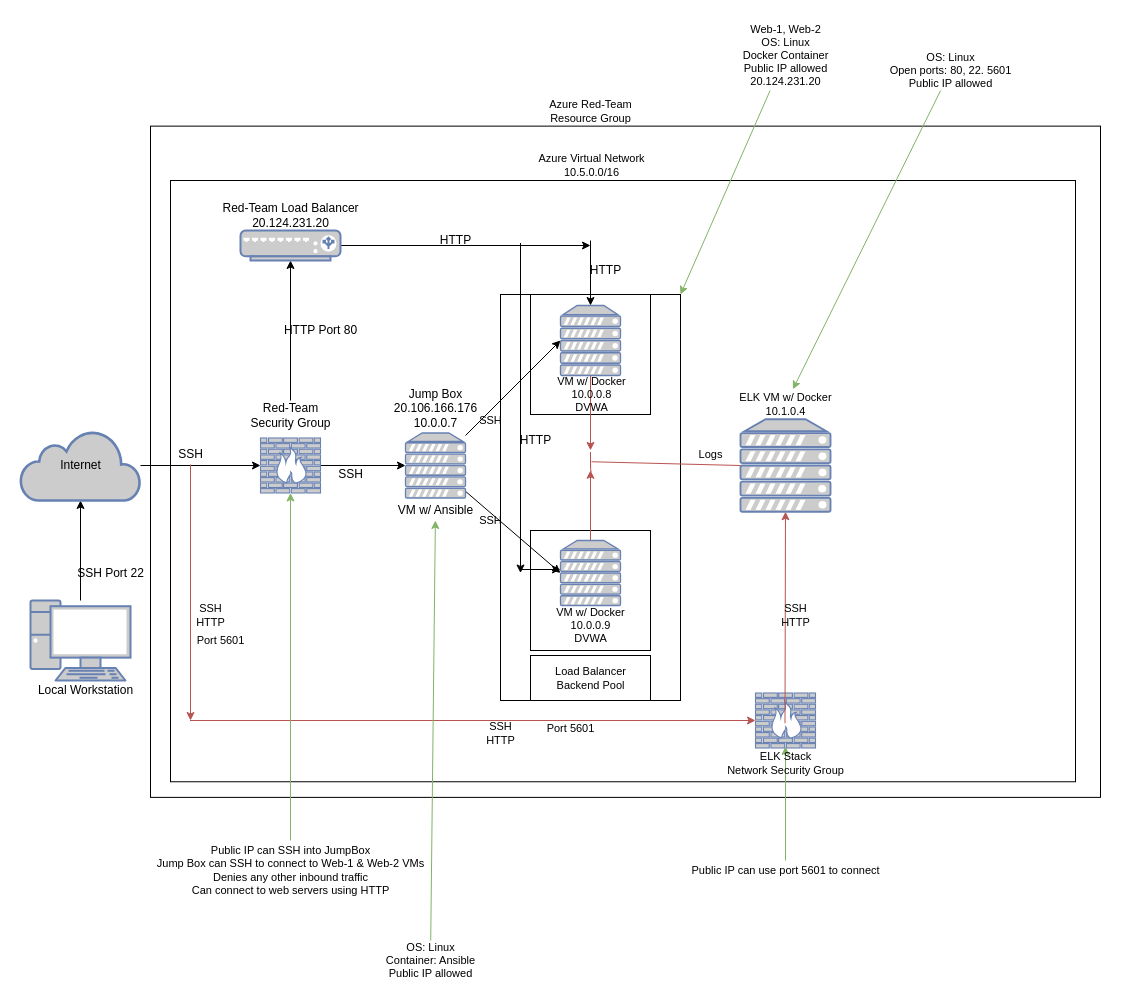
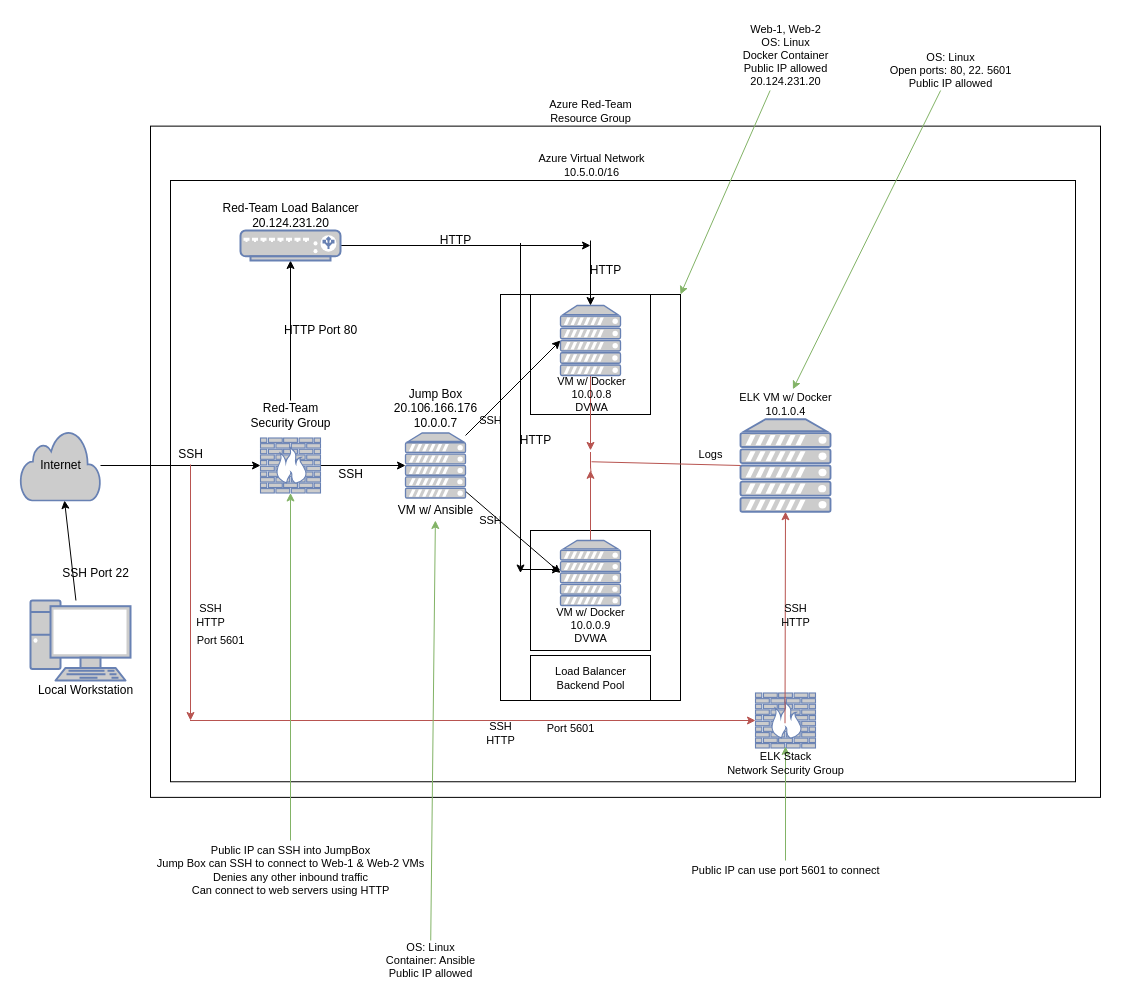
node "Internet": size 120x70 -> 80x70
node "SSH Port 22": moved (111, 573) -> (96, 573)
